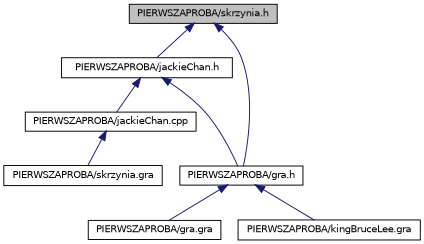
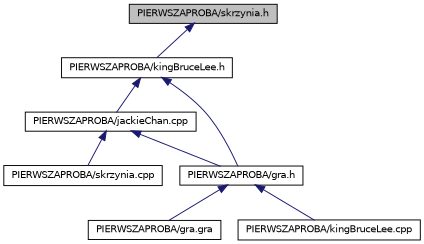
node "PIERWSZAPROBA/jackieChan.h": label "PIERWSZAPROBA/jackieChan.h" -> "PIERWSZAPROBA/kingBruceLee.h"
edge "PIERWSZAPROBA/gra.h" -> "PIERWSZAPROBA/skrzynia.h": now "PIERWSZAPROBA/gra.h" -> "PIERWSZAPROBA/jackieChan.cpp"
node "PIERWSZAPROBA/skrzynia.gra": label "PIERWSZAPROBA/skrzynia.gra" -> "PIERWSZAPROBA/skrzynia.cpp"
node "PIERWSZAPROBA/kingBruceLee.gra": label "PIERWSZAPROBA/kingBruceLee.gra" -> "PIERWSZAPROBA/kingBruceLee.cpp"
